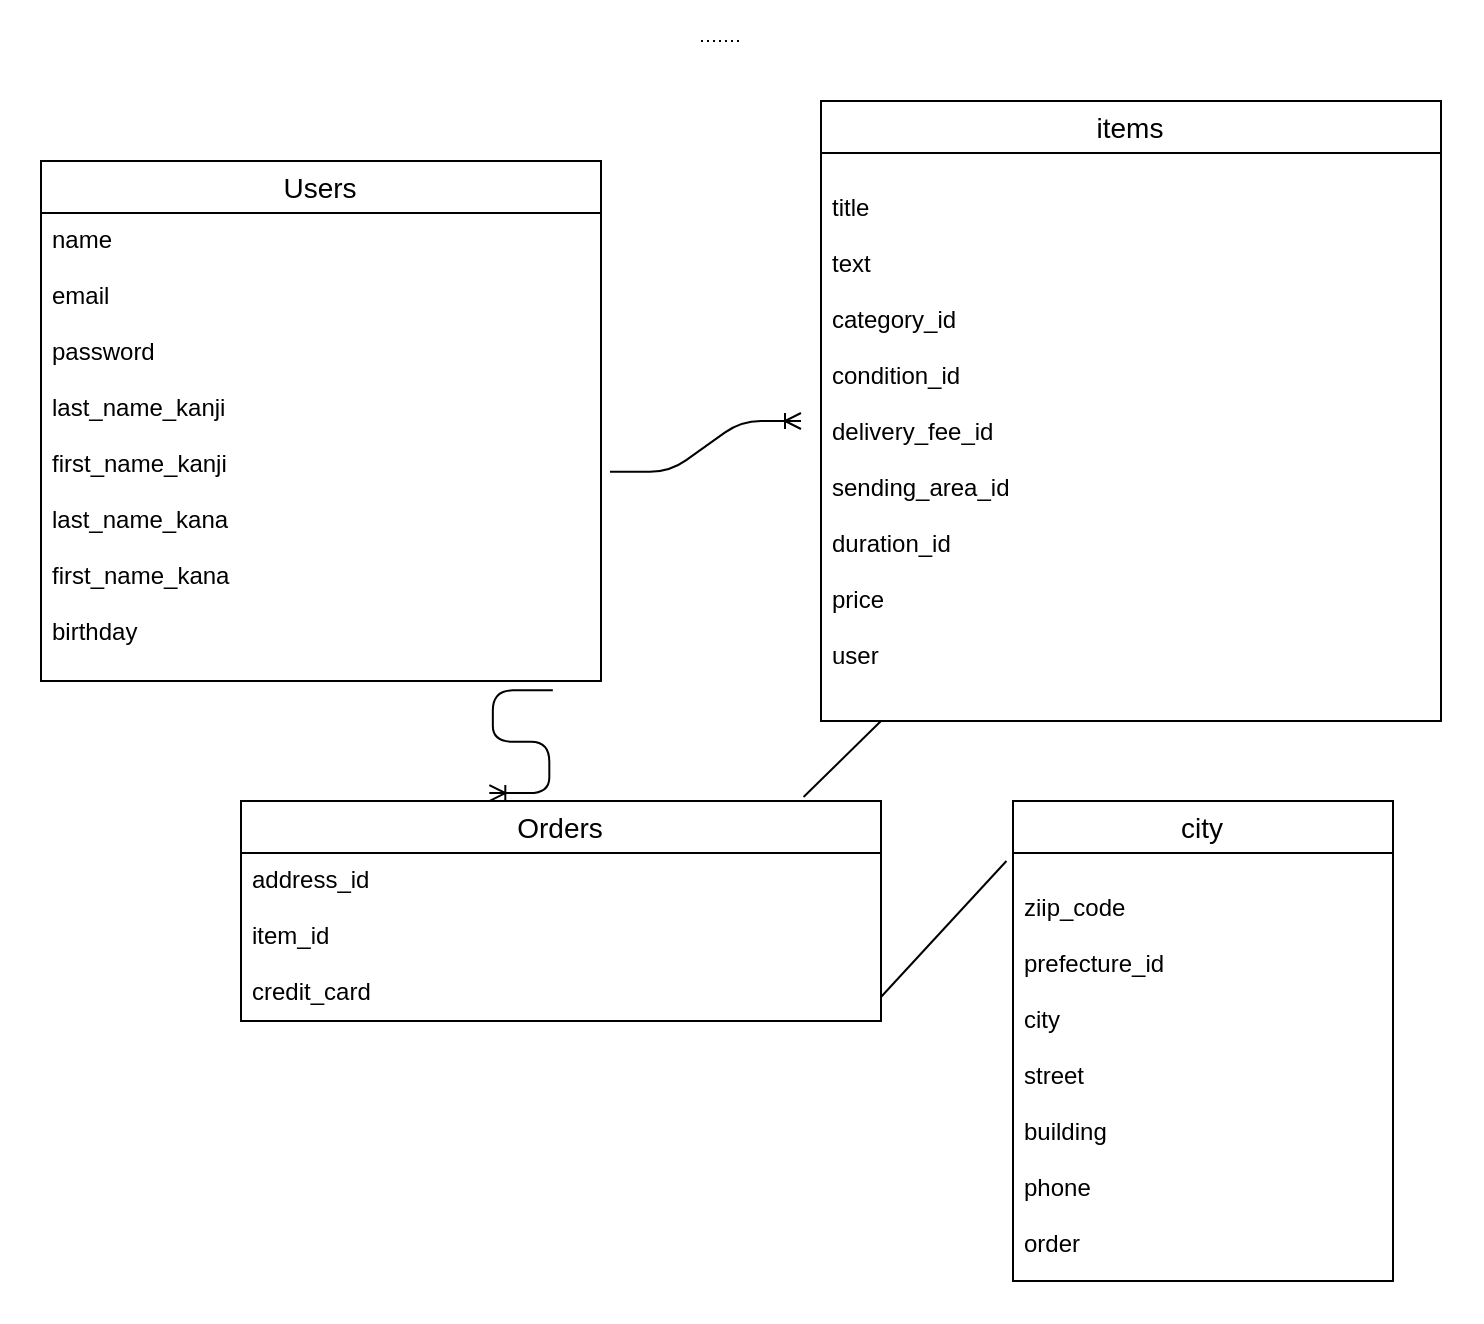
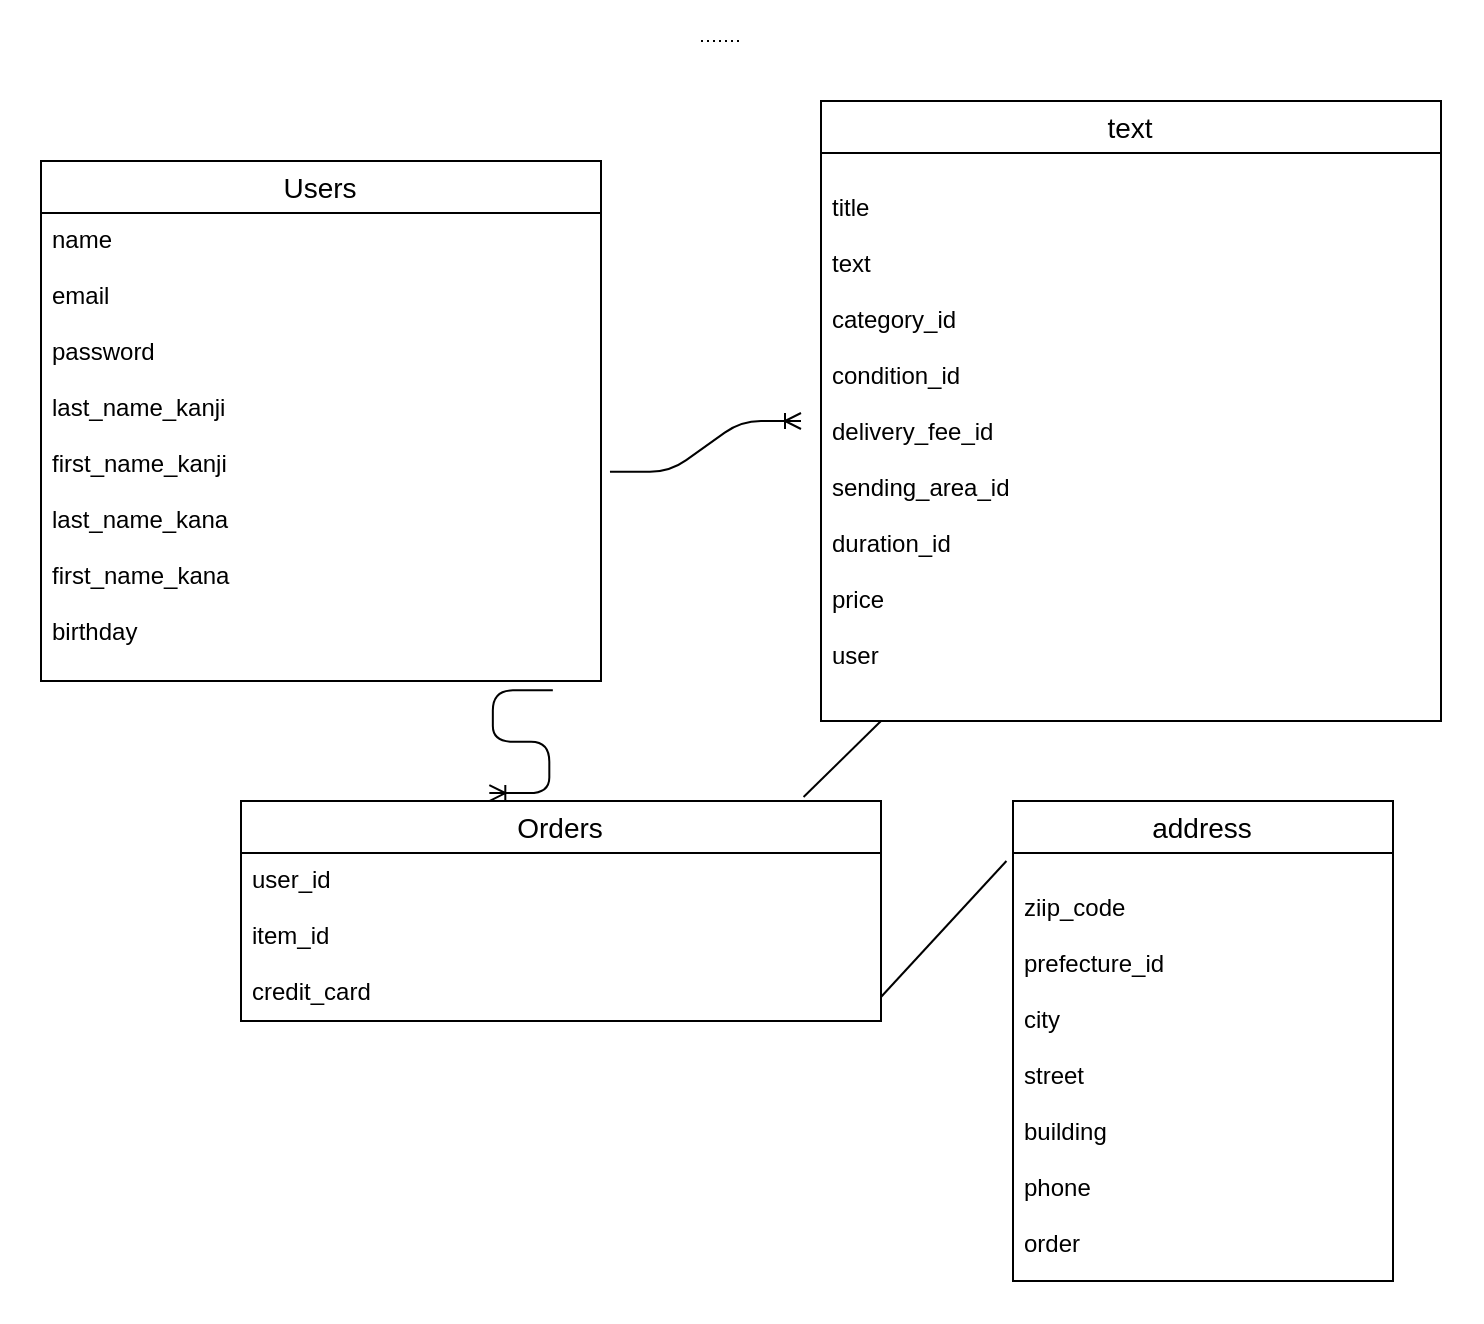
node "items": label "items" -> "text"
node "city": label "city" -> "address"
node "address_id item_id credit_card": label "address_id item_id credit_card" -> "user_id item_id credit_card"
